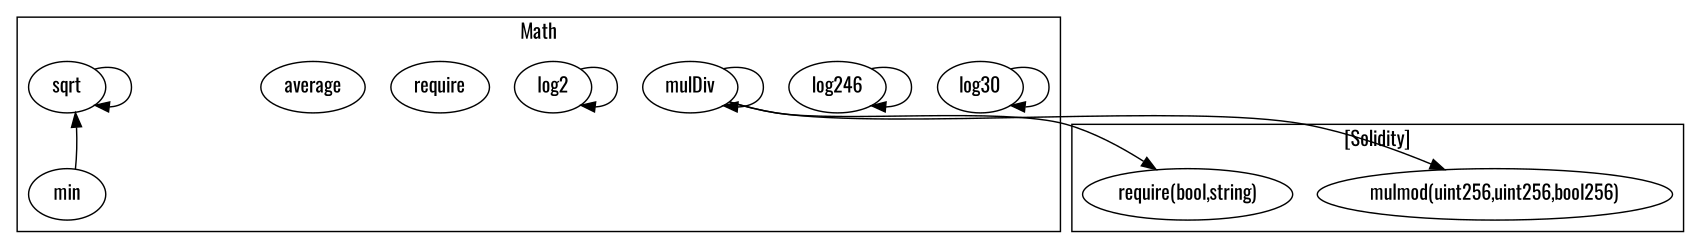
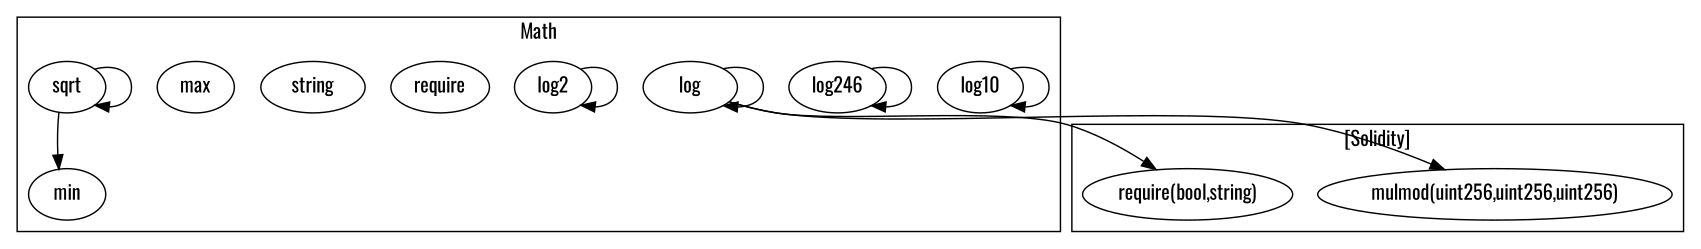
node "max": added
node "average": label "average" -> "string"
node "mulDiv": label "mulDiv" -> "log"
node "log30": label "log30" -> "log10"
edge "min" -> "sqrt": reversed
node "mulmod(uint256,uint256,bool256)": label "mulmod(uint256,uint256,bool256)" -> "mulmod(uint256,uint256,uint256)"
